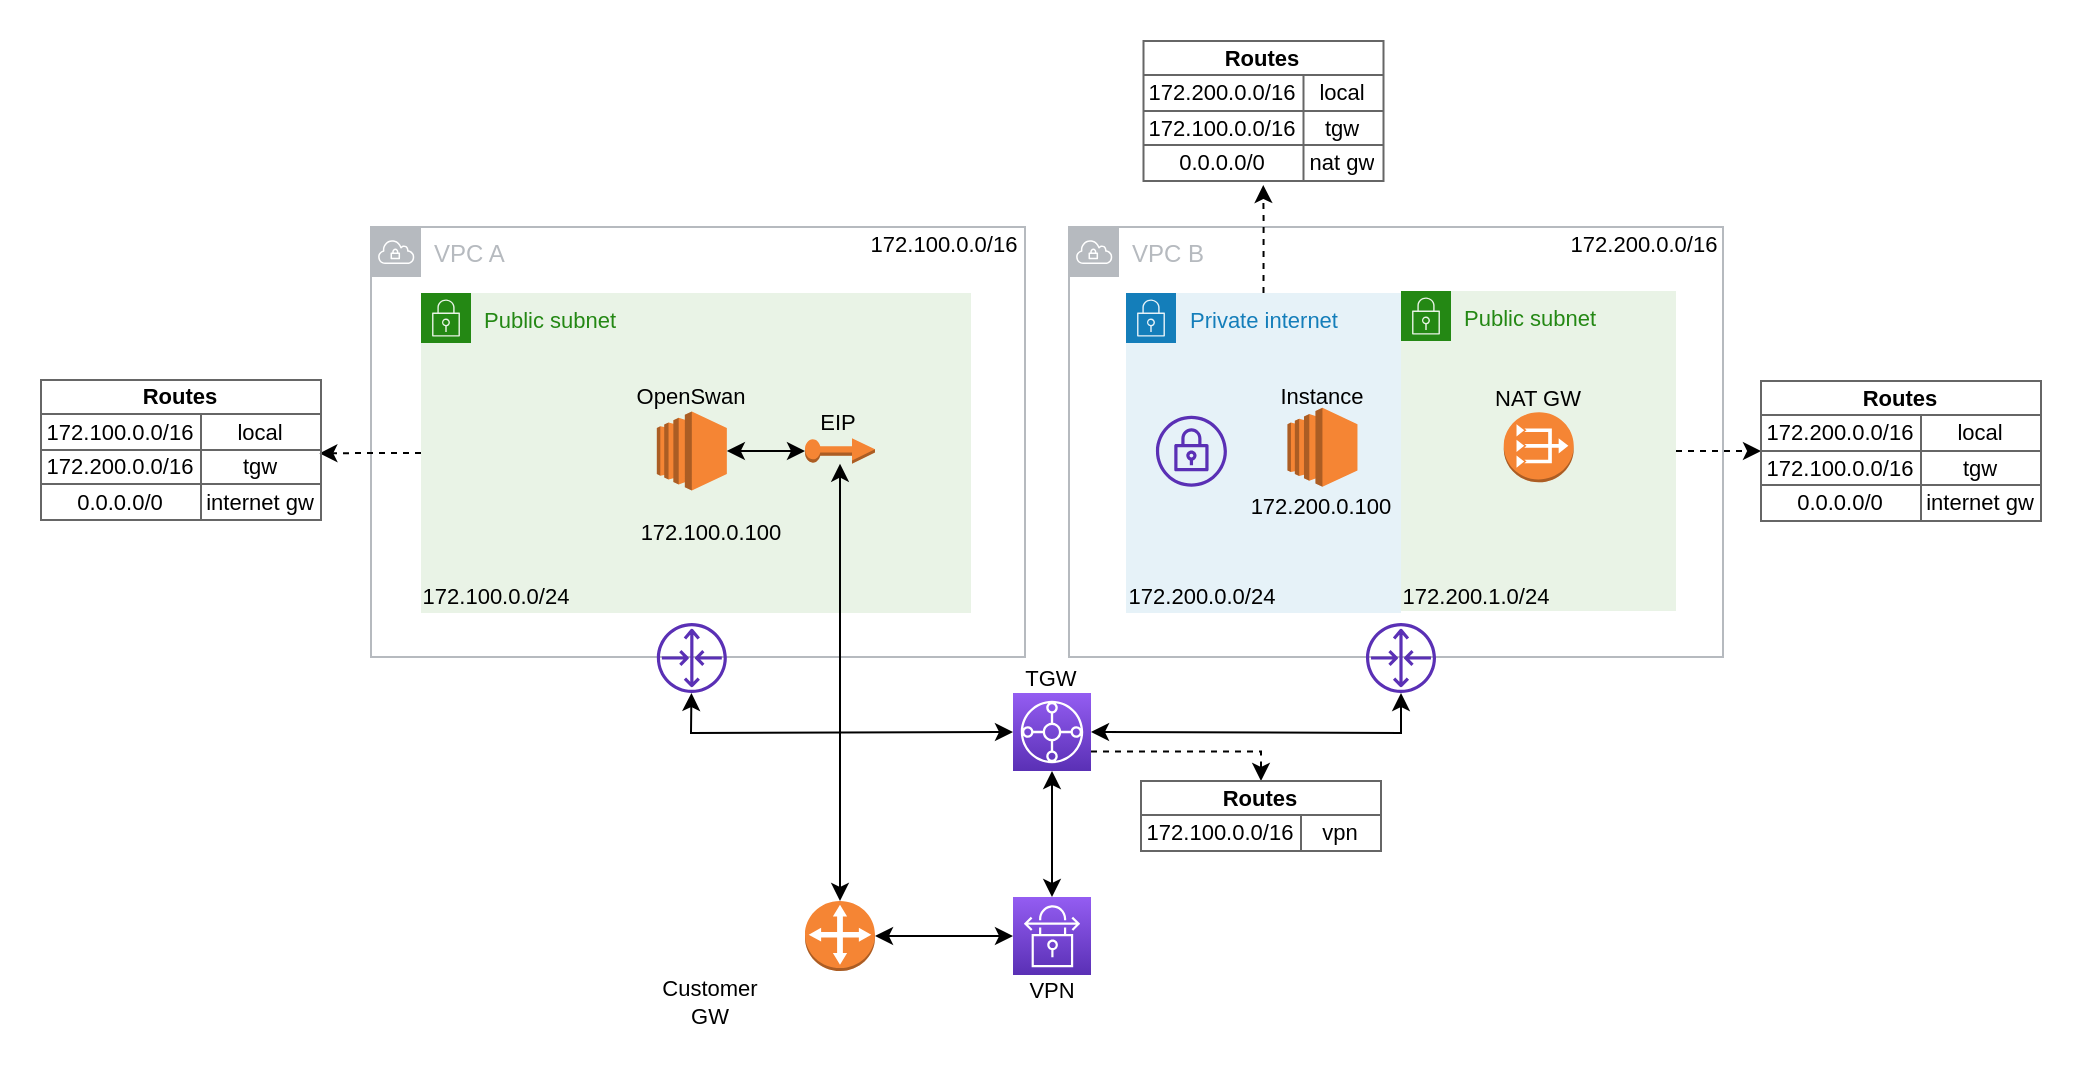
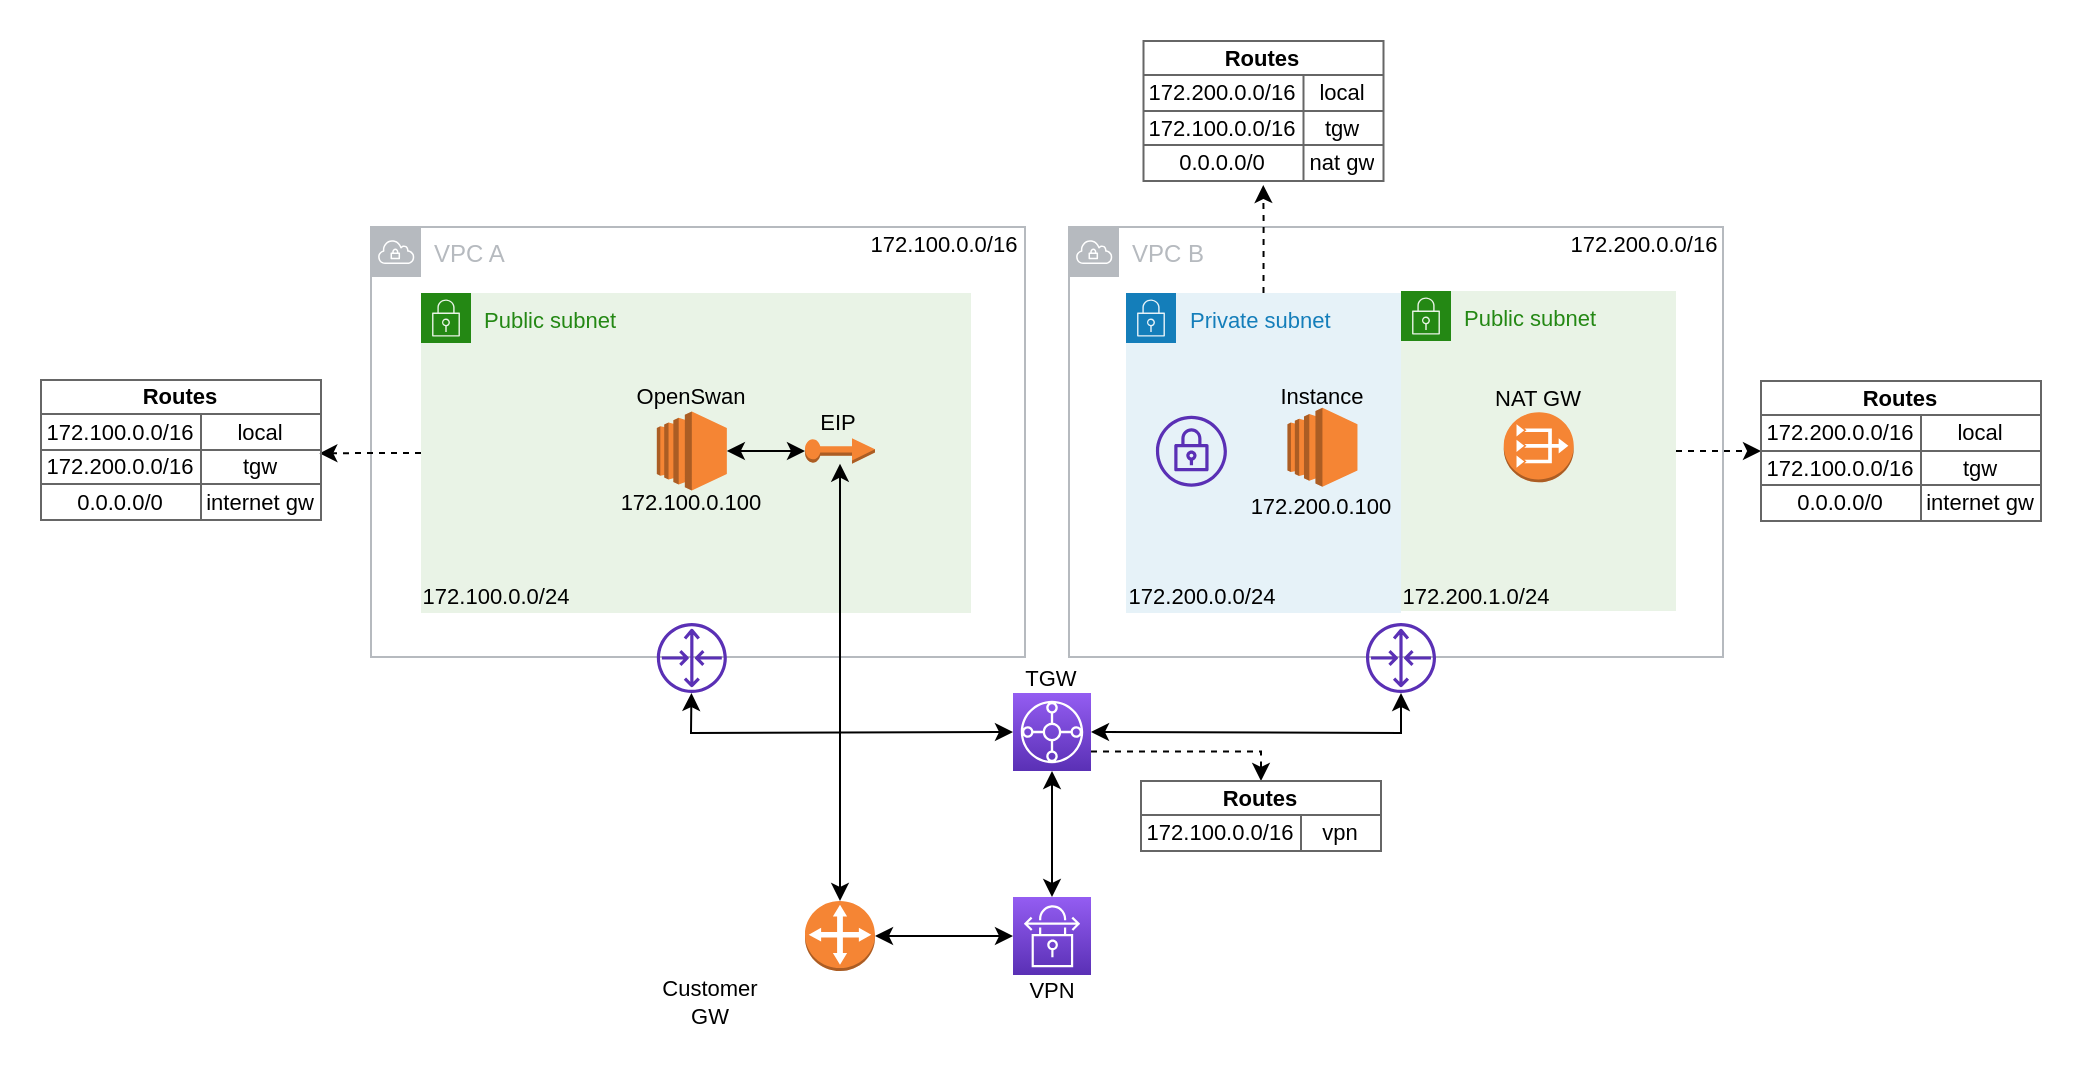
node "Private internet": label "Private internet" -> "Private subnet"
node "172.100.0.100": moved (712, 533) -> (692, 503)
